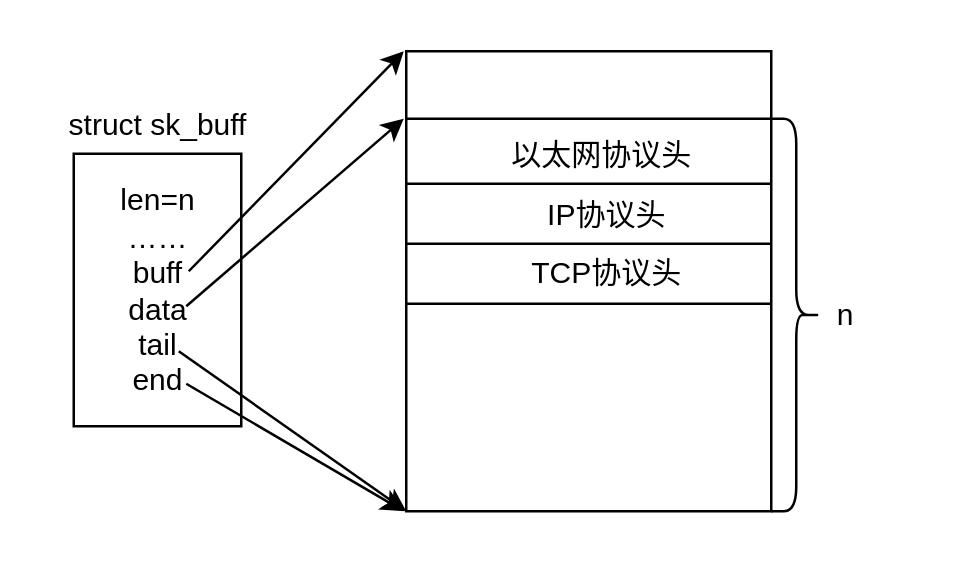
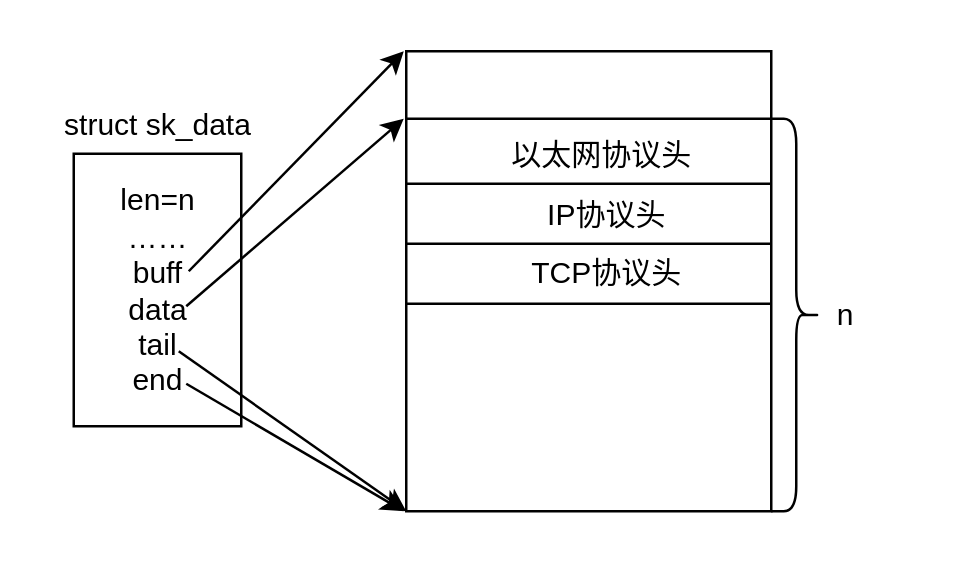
node "struct sk_buff": label "struct sk_buff" -> "struct sk_data"
